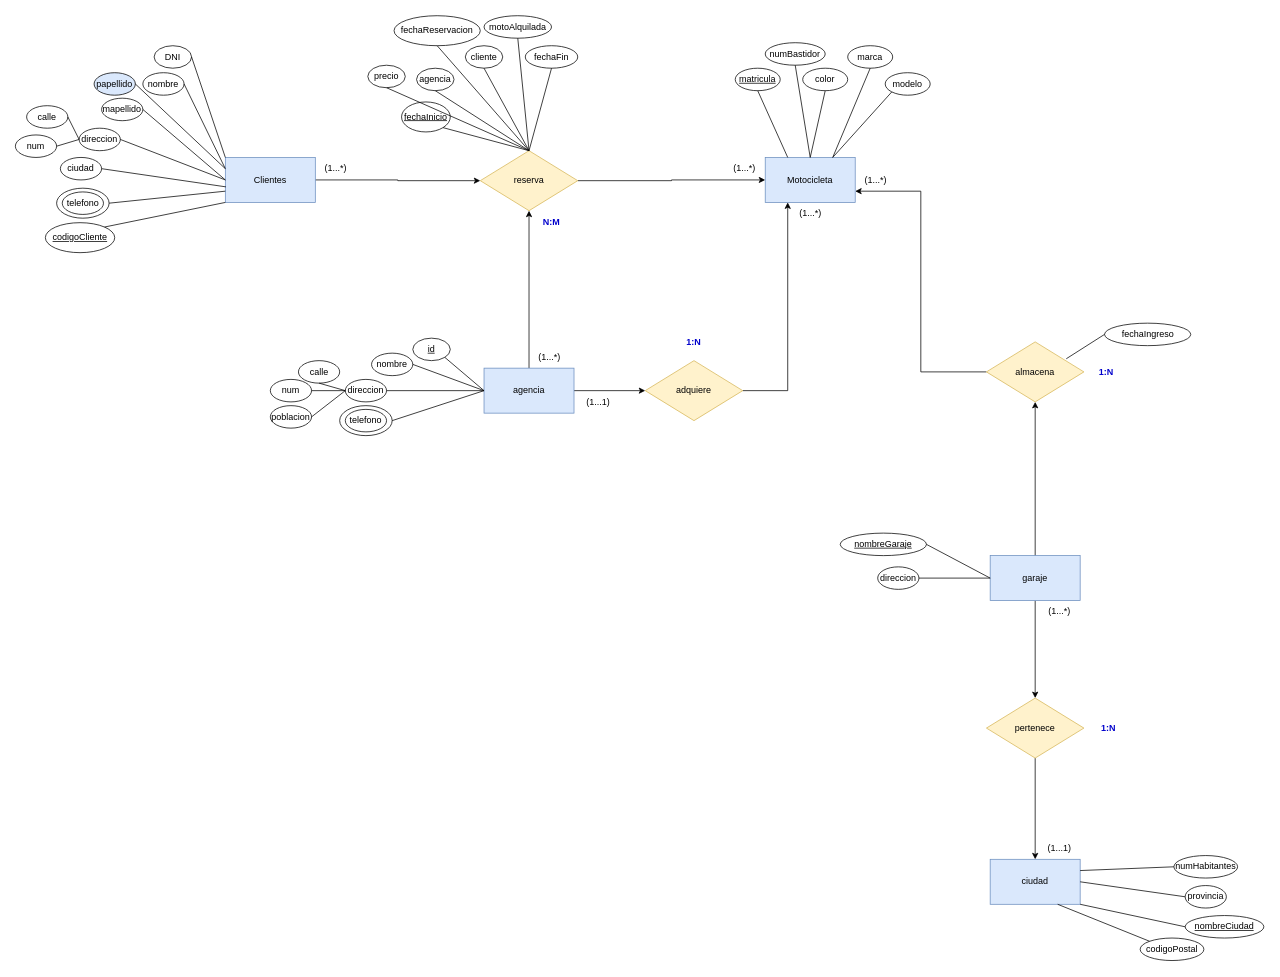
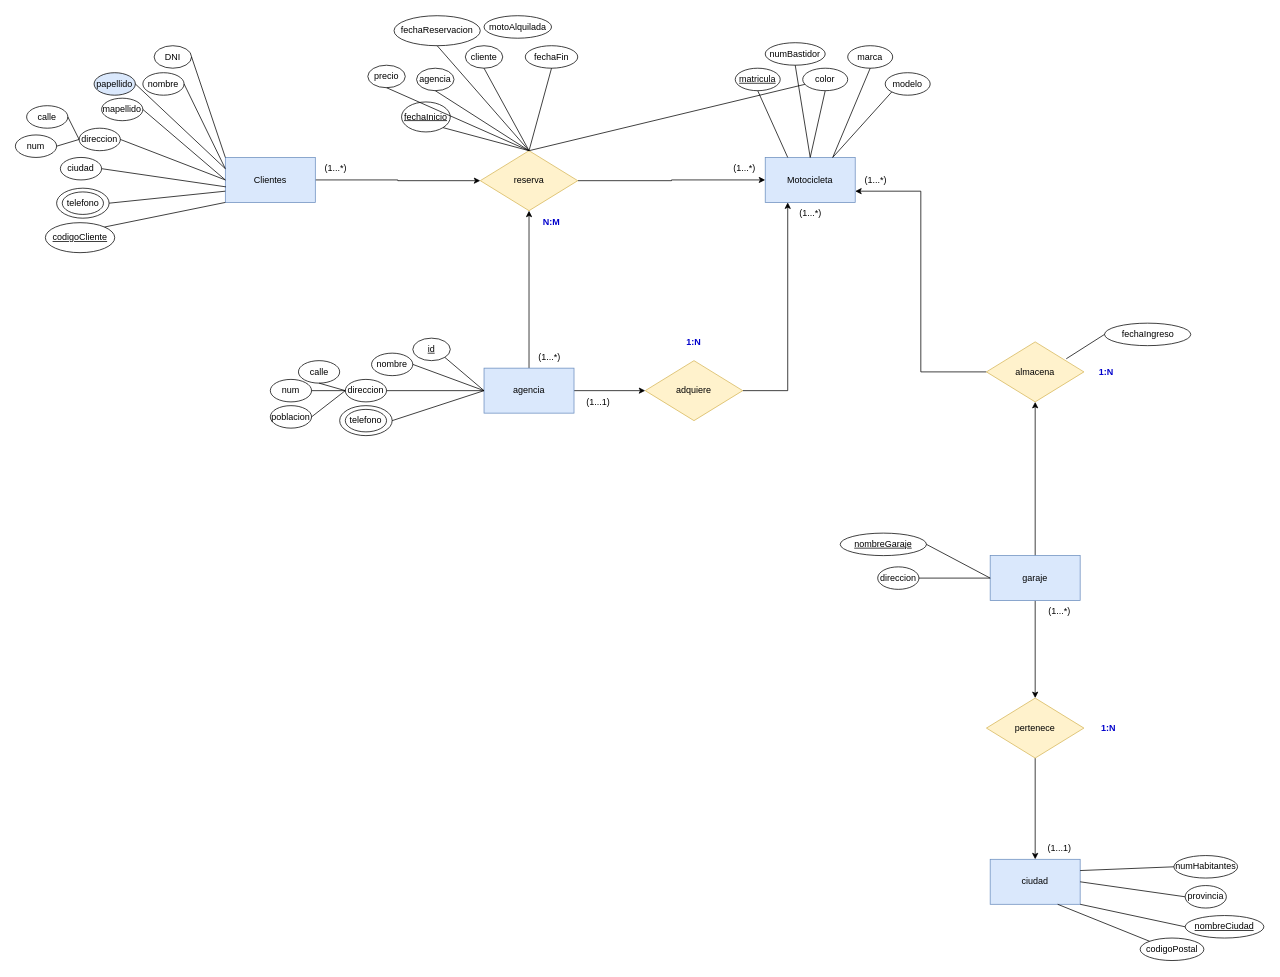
edge "motoAlquilada" -- "reserva": now "color" -- "reserva"
